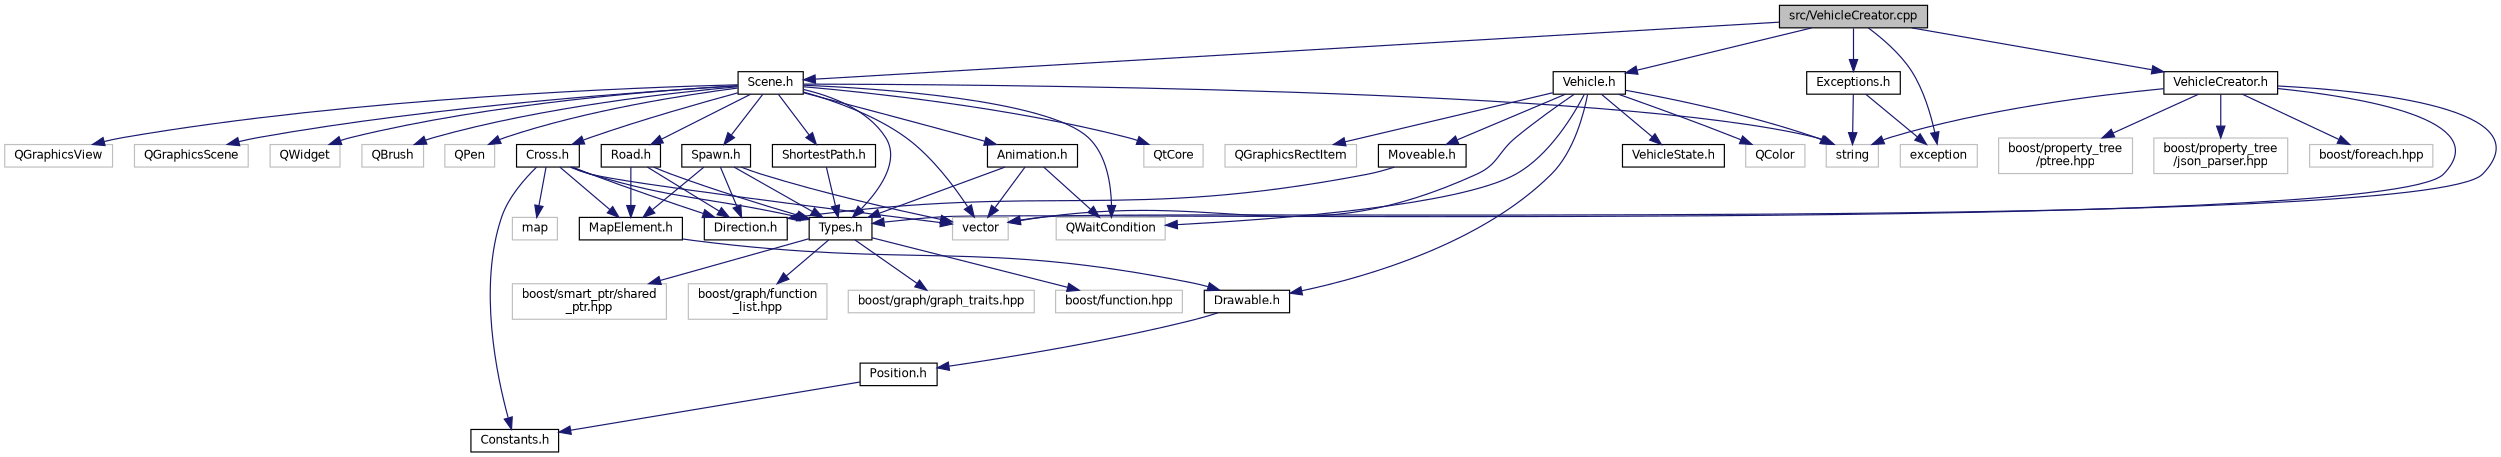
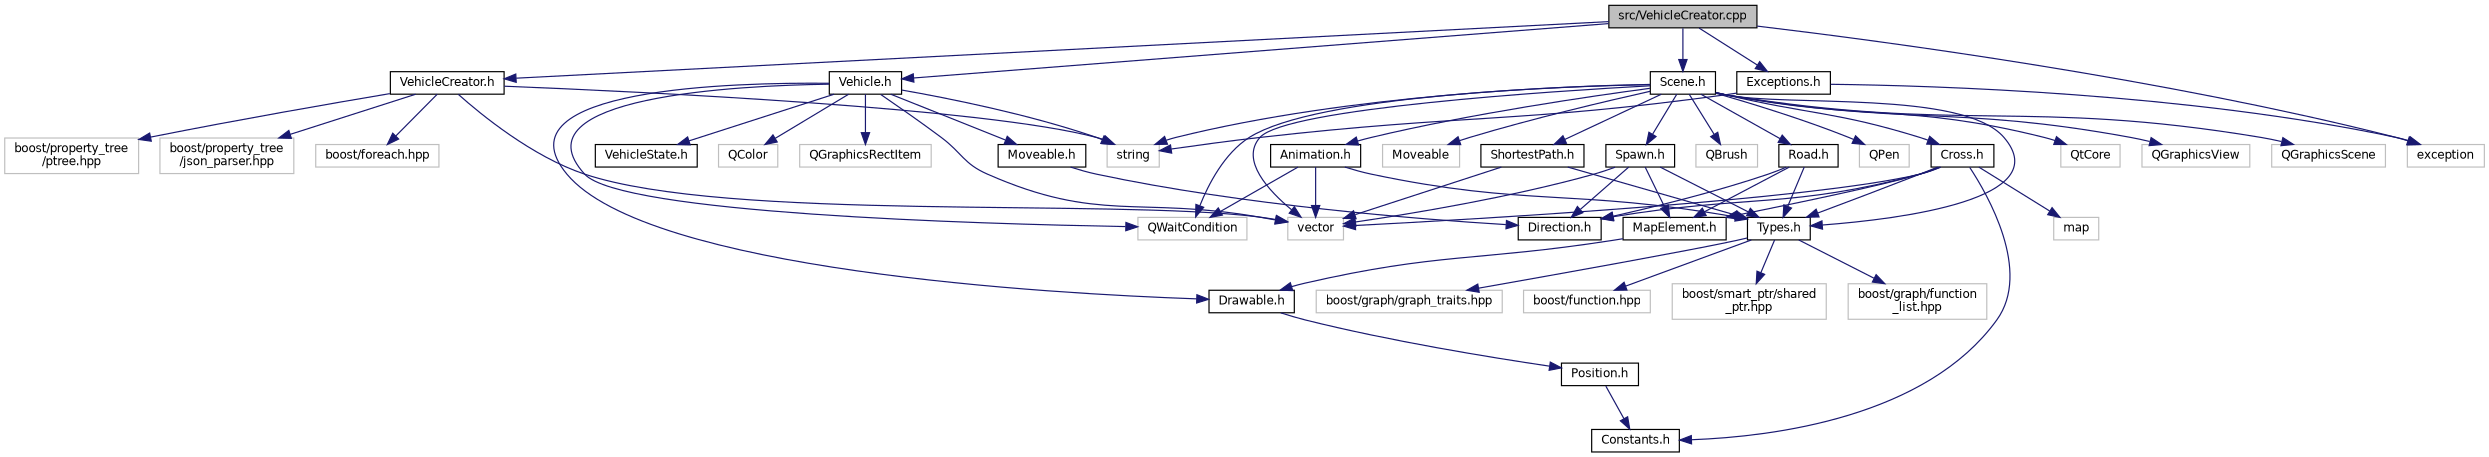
node "QWidget": label "QWidget" -> "Moveable"
edge "ShortestPath.h" -> "vector": added
edge "VehicleCreator.h" -> "Types.h": removed
